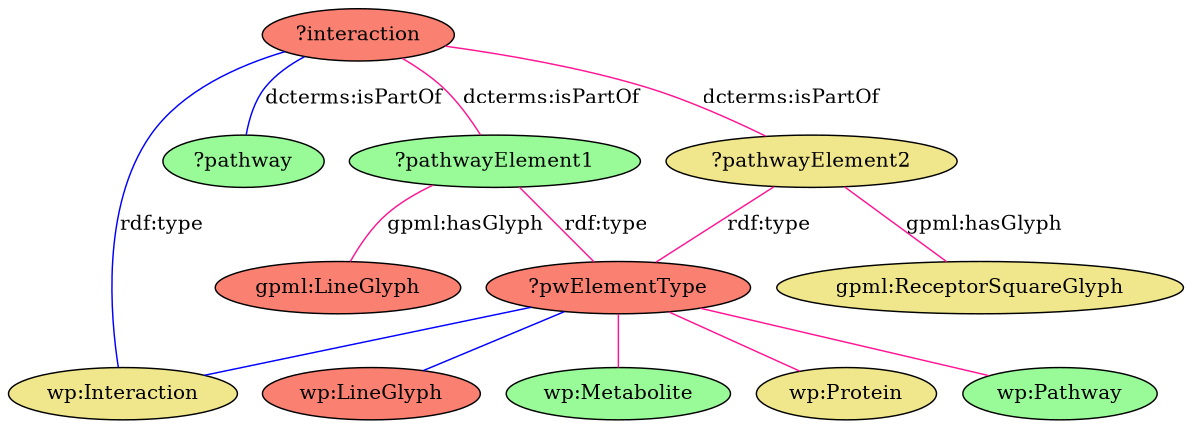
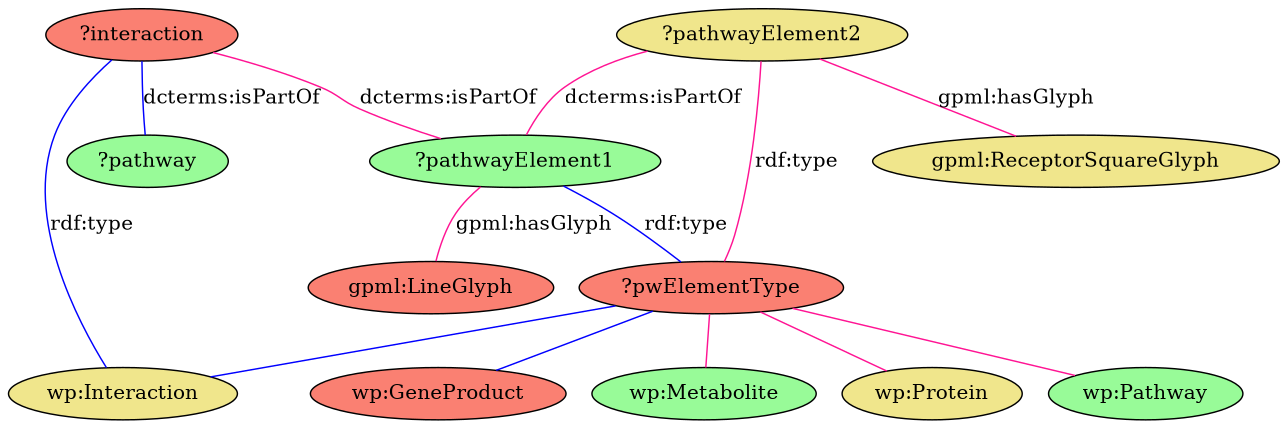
edge "?interaction" -- "?pathwayElement2": now "?pathwayElement1" -- "?pathwayElement2"
edge "?pathwayElement1" -- "?pwElementType": color deeppink -> blue
node "wp:LineGlyph": label "wp:LineGlyph" -> "wp:GeneProduct"
